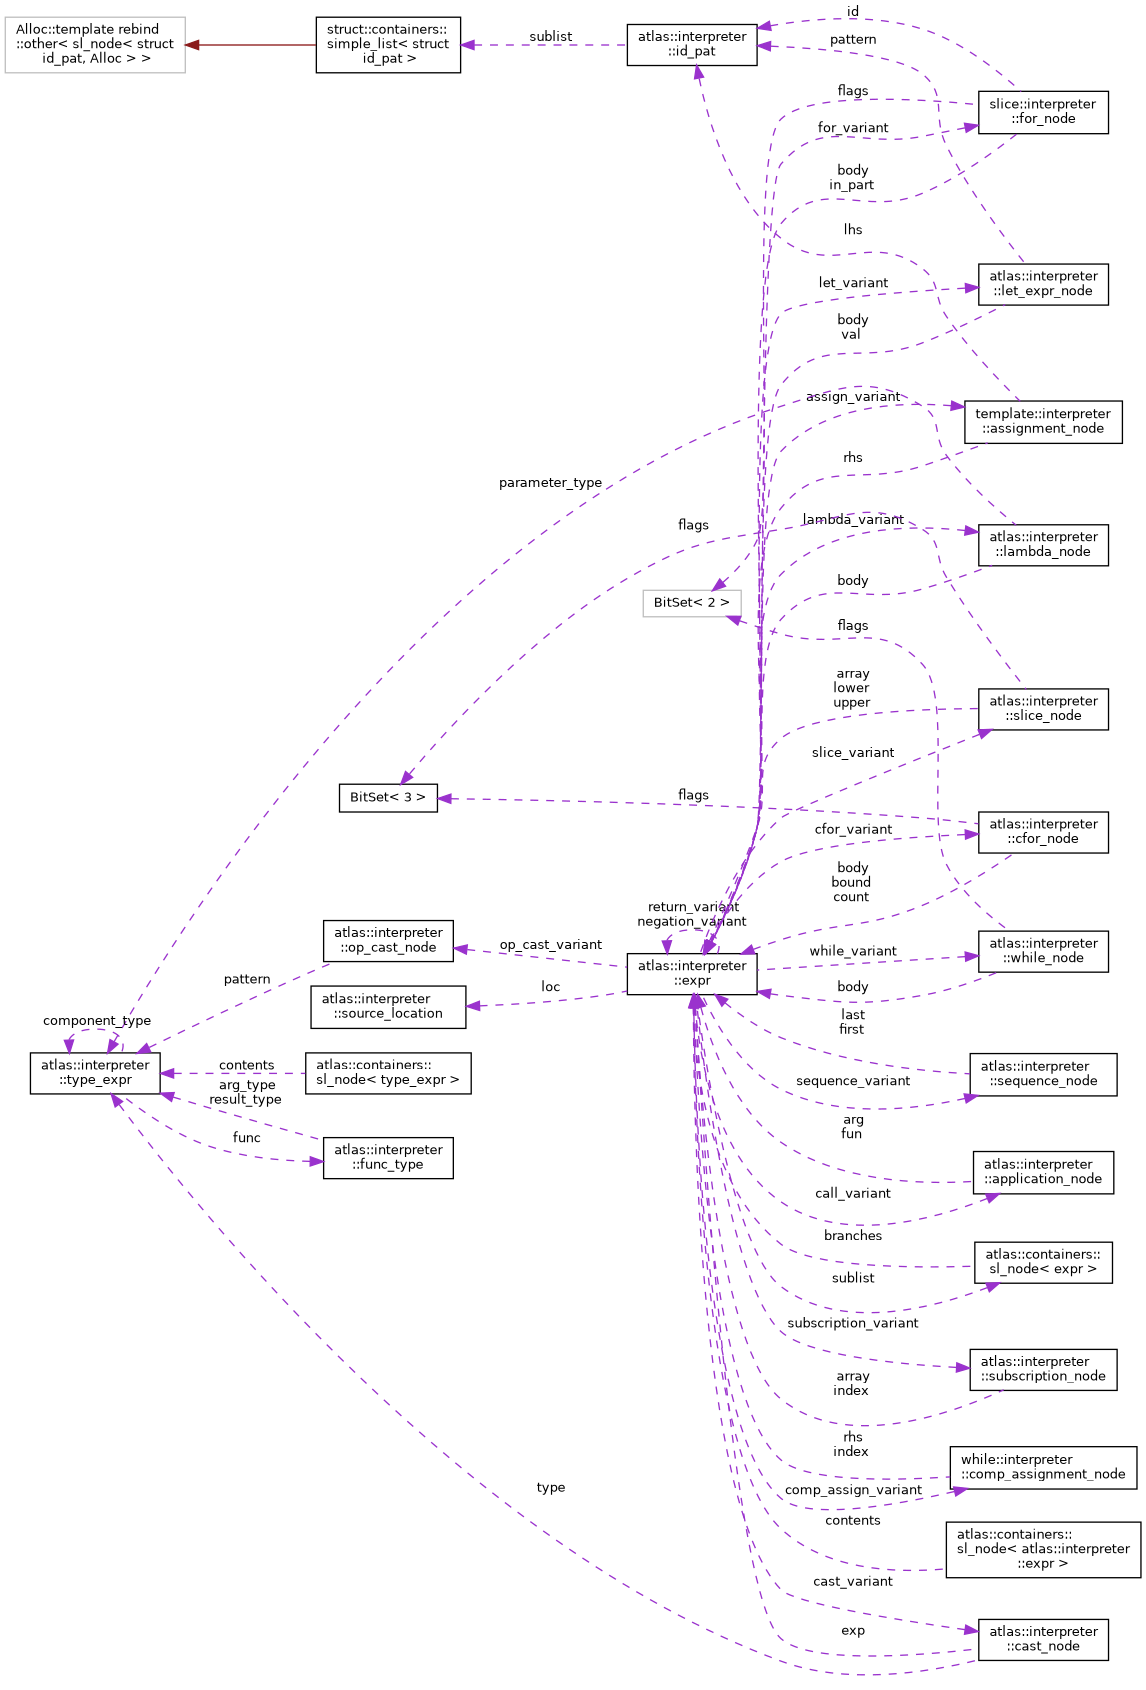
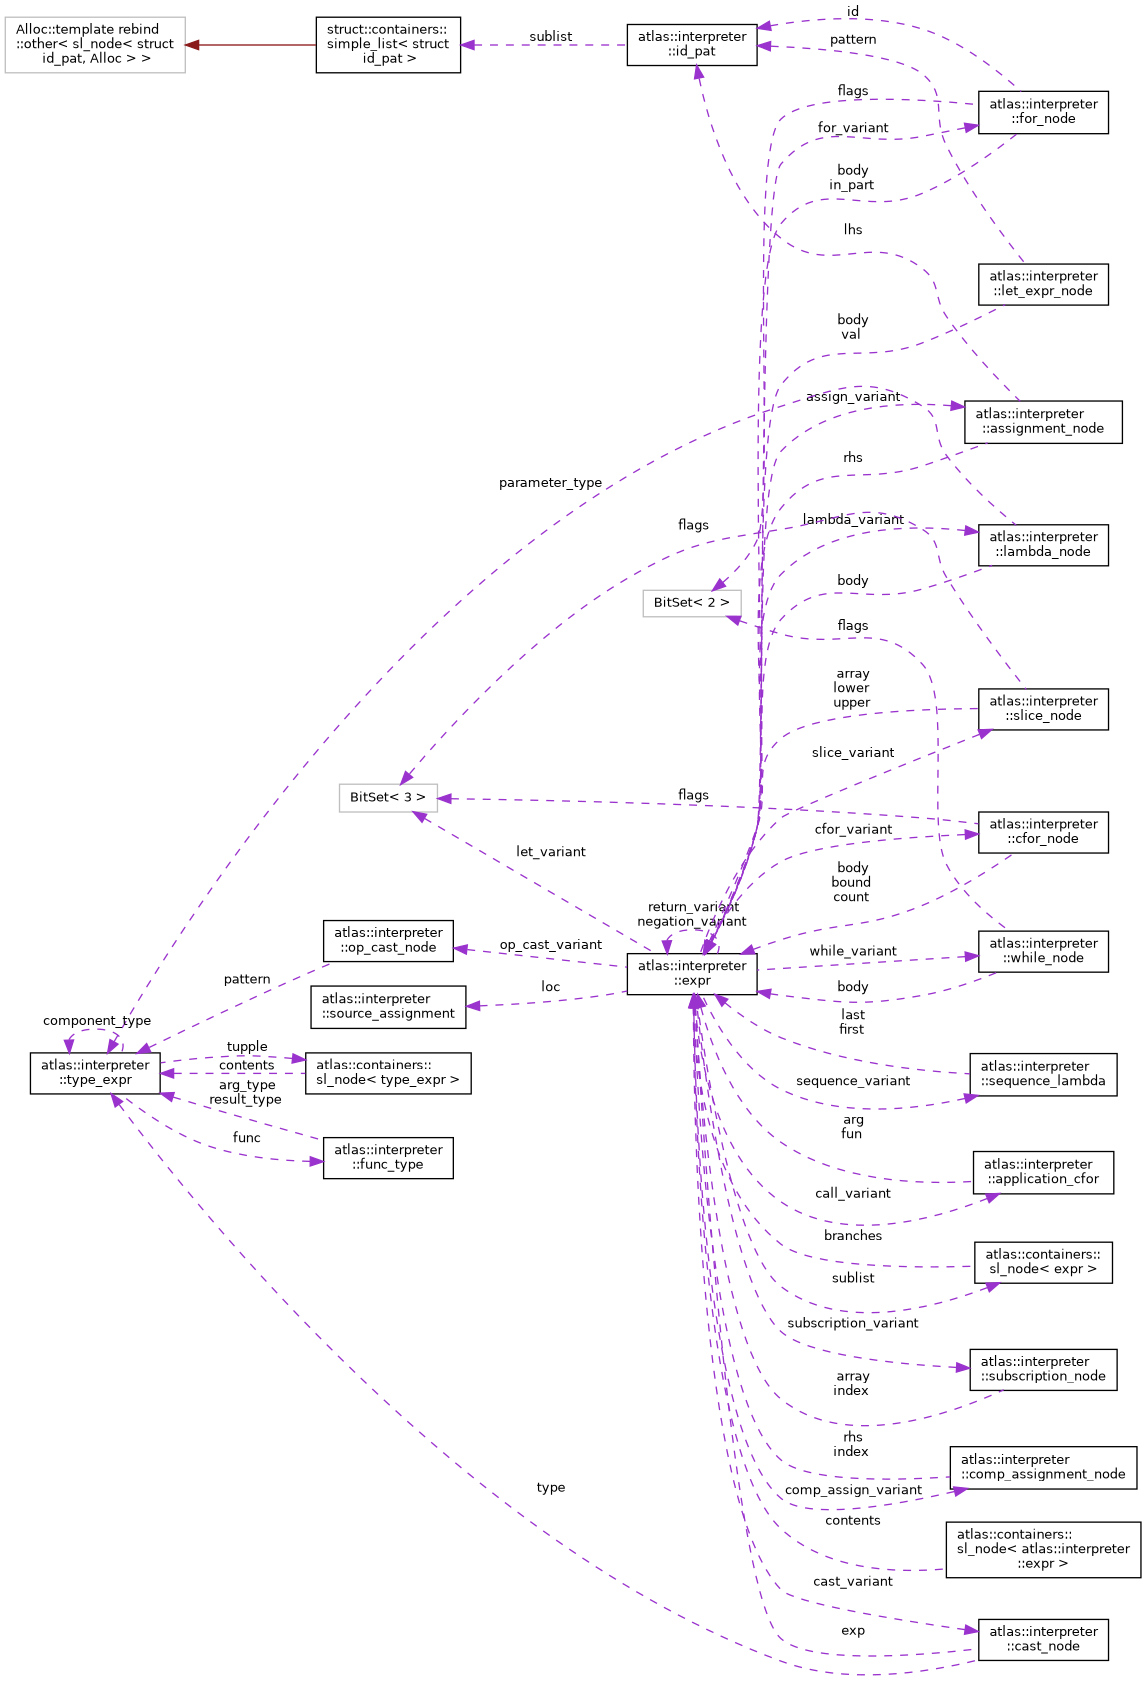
node "slice::interpreter ::for_node": label "slice::interpreter ::for_node" -> "atlas::interpreter ::for_node"
node "template::interpreter ::assignment_node": label "template::interpreter ::assignment_node" -> "atlas::interpreter ::assignment_node"
edge "atlas::interpreter ::expr" -> "atlas::interpreter ::let_expr_node": now "atlas::interpreter ::expr" -> "BitSet< 3 >"
node "BitSet< 3 >": color black -> grey75
node "atlas::interpreter ::source_location": label "atlas::interpreter ::source_location" -> "atlas::interpreter ::source_assignment"
edge "atlas::interpreter ::type_expr" -> "atlas::containers:: sl_node< type_expr >": added, label "tupple"
node "atlas::interpreter ::sequence_node": label "atlas::interpreter ::sequence_node" -> "atlas::interpreter ::sequence_lambda"
node "atlas::interpreter ::application_node": label "atlas::interpreter ::application_node" -> "atlas::interpreter ::application_cfor"
node "while::interpreter ::comp_assignment_node": label "while::interpreter ::comp_assignment_node" -> "atlas::interpreter ::comp_assignment_node"
